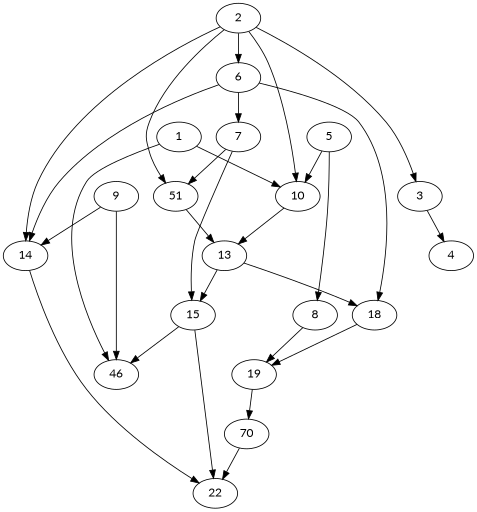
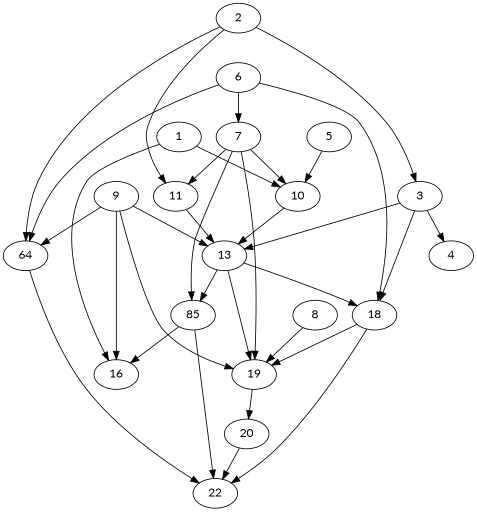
edge "2" -> "6": removed
edge "2" -> "10": now "7" -> "10"
node "51": label "51" -> "11"
edge "5" -> "8": removed
edge "9" -> "13": added
edge "3" -> "13": added
edge "3" -> "18": added
node "14": label "14" -> "64"
edge "7" -> "19": added
edge "9" -> "19": added
edge "13" -> "19": added
node "15": label "15" -> "85"
node "46": label "46" -> "16"
edge "18" -> "22": added
node "70": label "70" -> "20"
